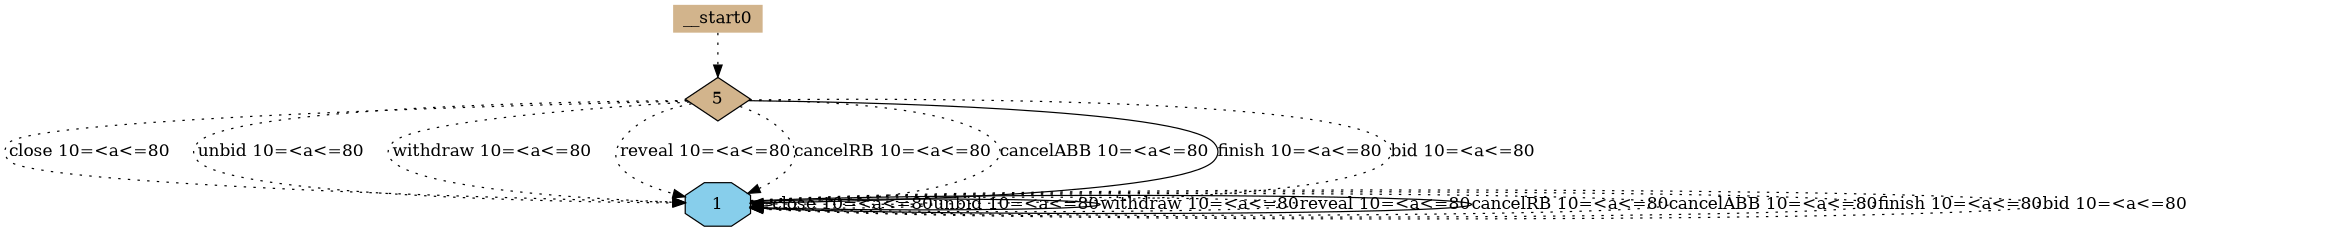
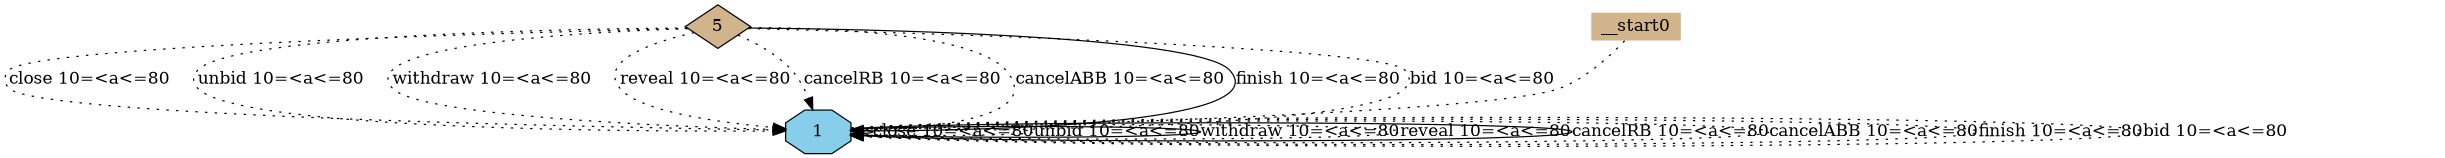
edge "__start0" -> "5": now "__start0" -> "1"
